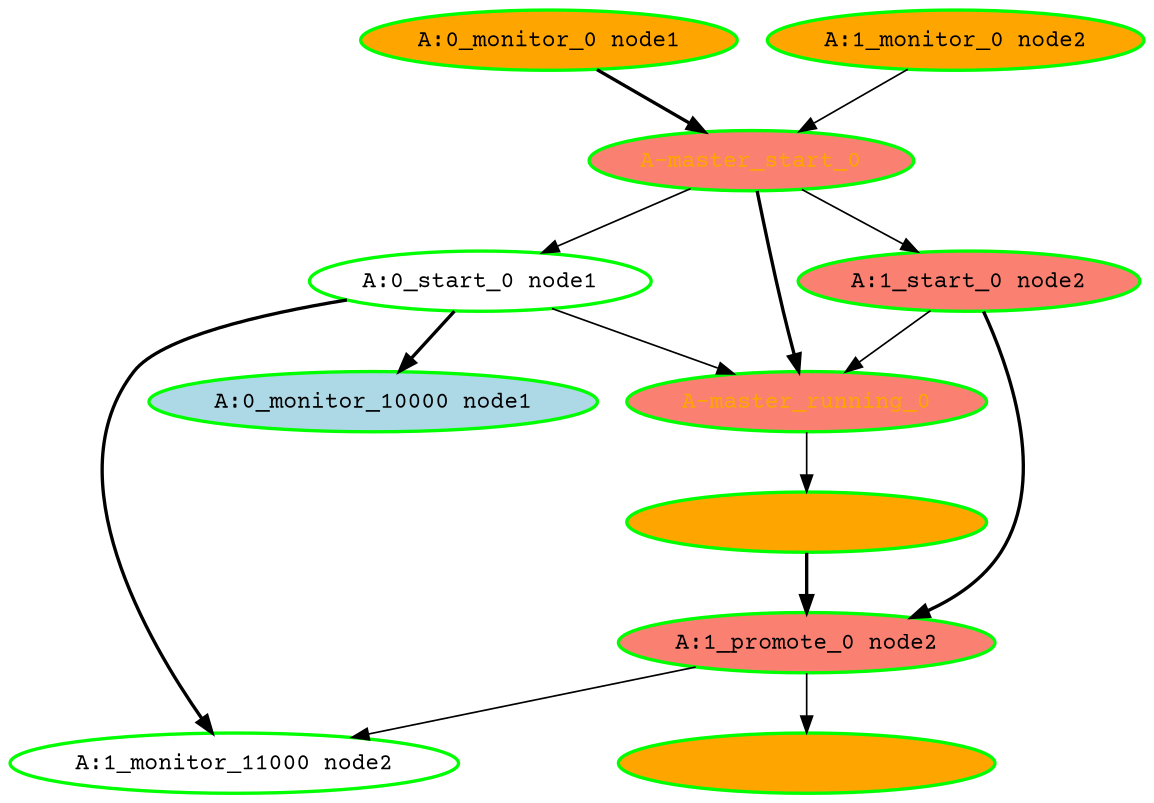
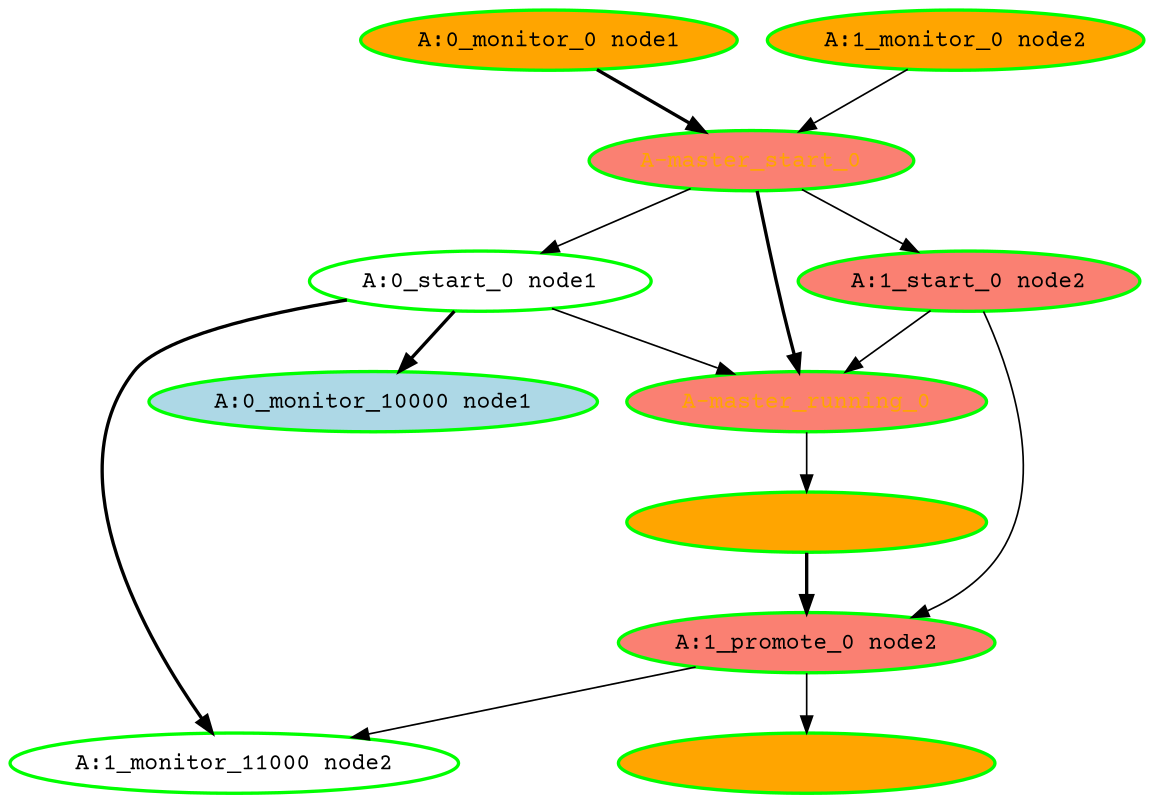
edge "A:1_start_0 node2" -> "A:1_promote_0 node2": style bold -> solid
